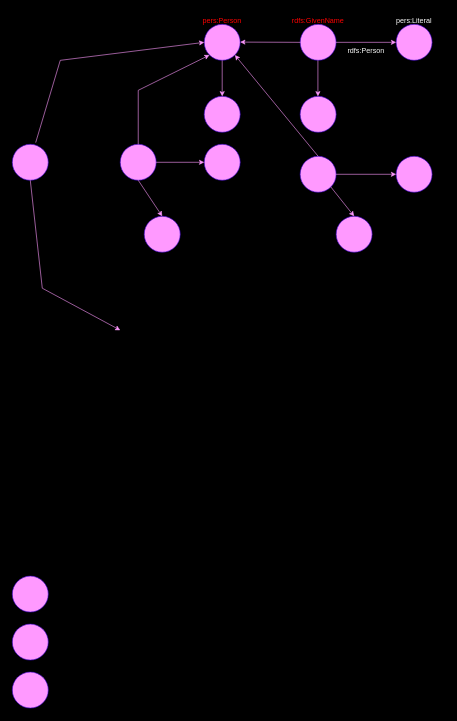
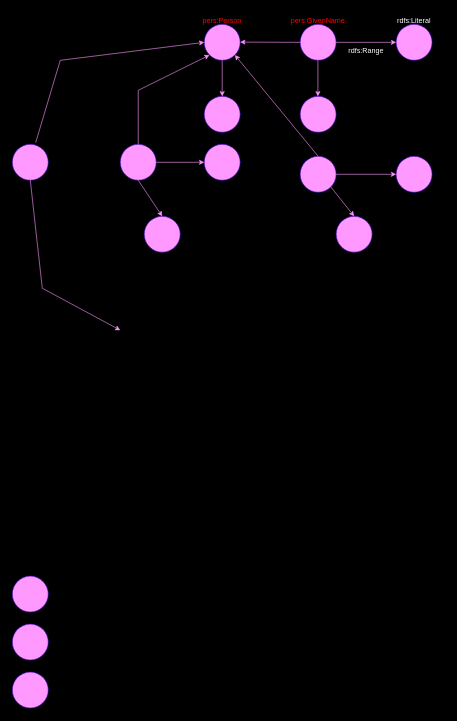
node "rdfs:GivenName": label "rdfs:GivenName" -> "pers:GivenName"
node "pers:Literal": label "pers:Literal" -> "rdfs:Literal"
node "rdfs:Person": label "rdfs:Person" -> "rdfs:Range"
